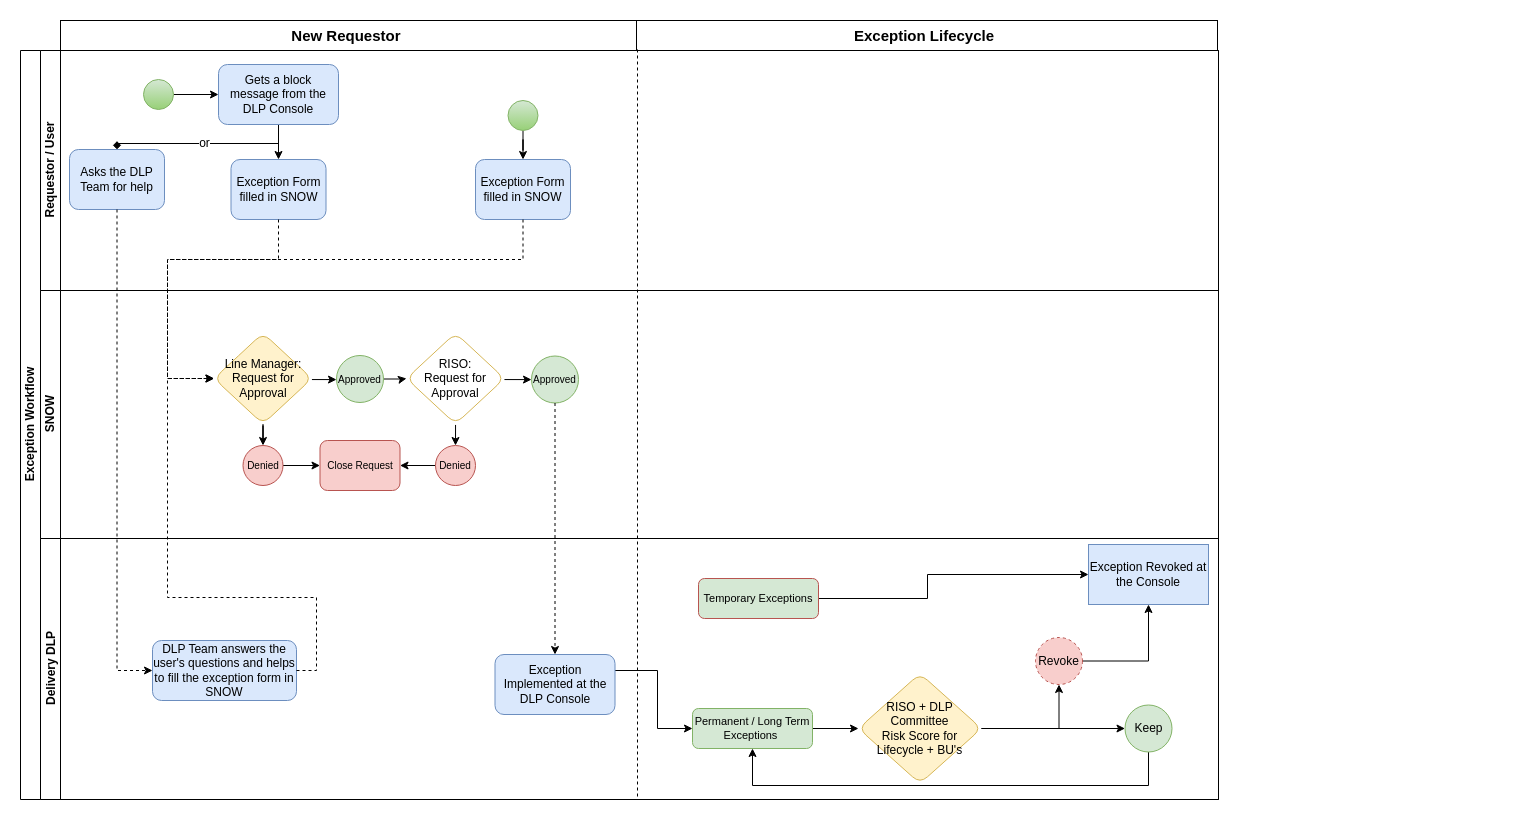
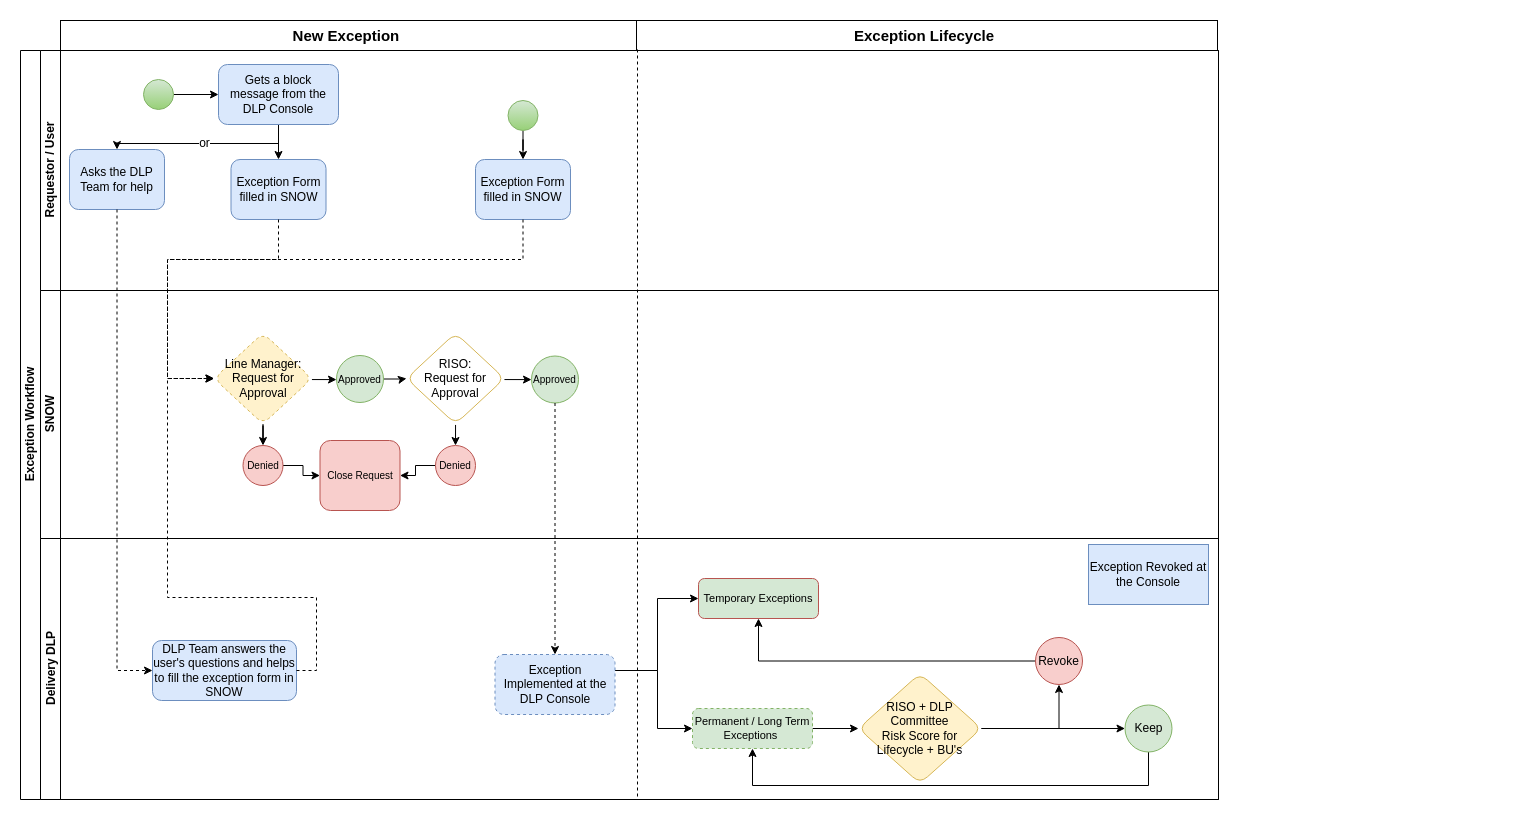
node "New Requestor": label "New Requestor" -> "New Exception"
edge "Gets a block message from the DLP Console" -> "Asks the DLP Team for help": arrowhead diamond -> classic
node "Line Manager: Request for Approval": style solid -> dashed
node "Close Request": size 80x50 -> 80x70
edge "Temporary Exceptions" -> "Exception Revoked at the Console": removed
edge "Exception Implemented at the DLP Console" -> "Temporary Exceptions": added
node "Revoke": style dashed -> solid
edge "Revoke" -> "Exception Revoked at the Console": now "Revoke" -> "Temporary Exceptions"
node "Exception Implemented at the DLP Console": style solid -> dashed
node "Permanent / Long Term Exceptions": style solid -> dashed
